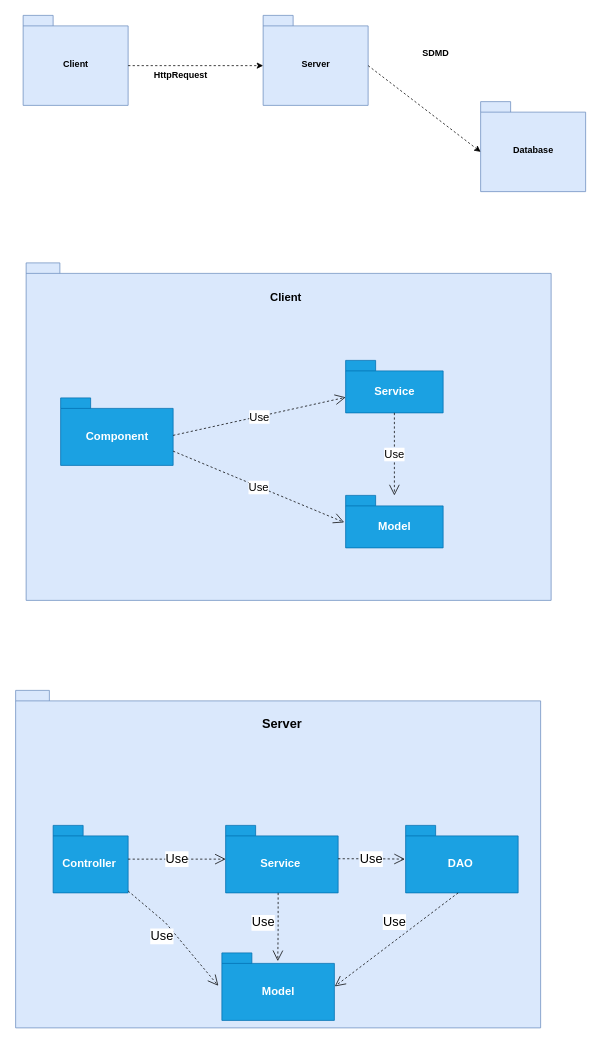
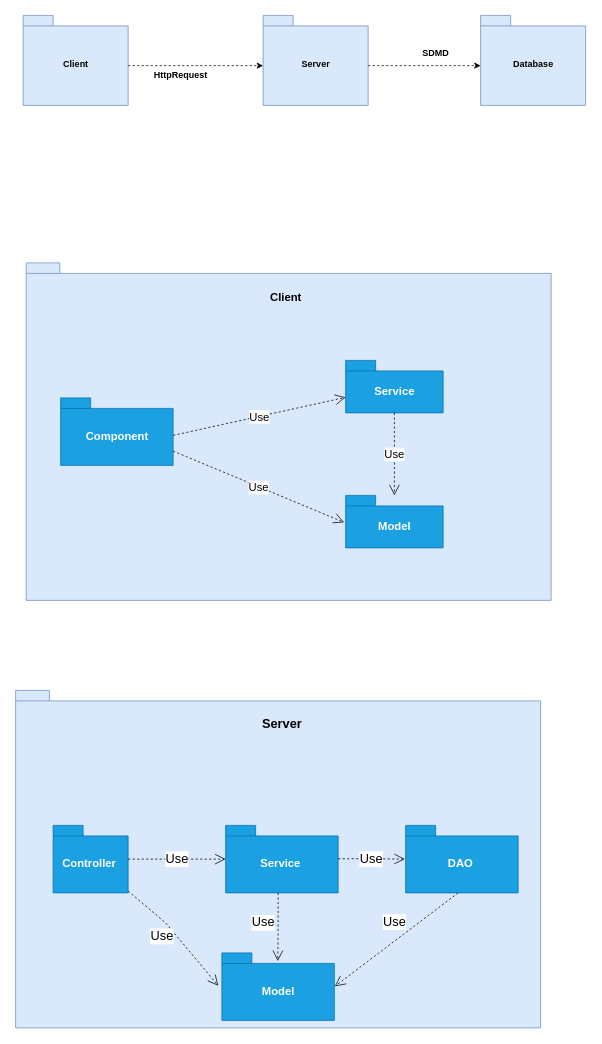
node "Database": moved (533, 147) -> (533, 60)
